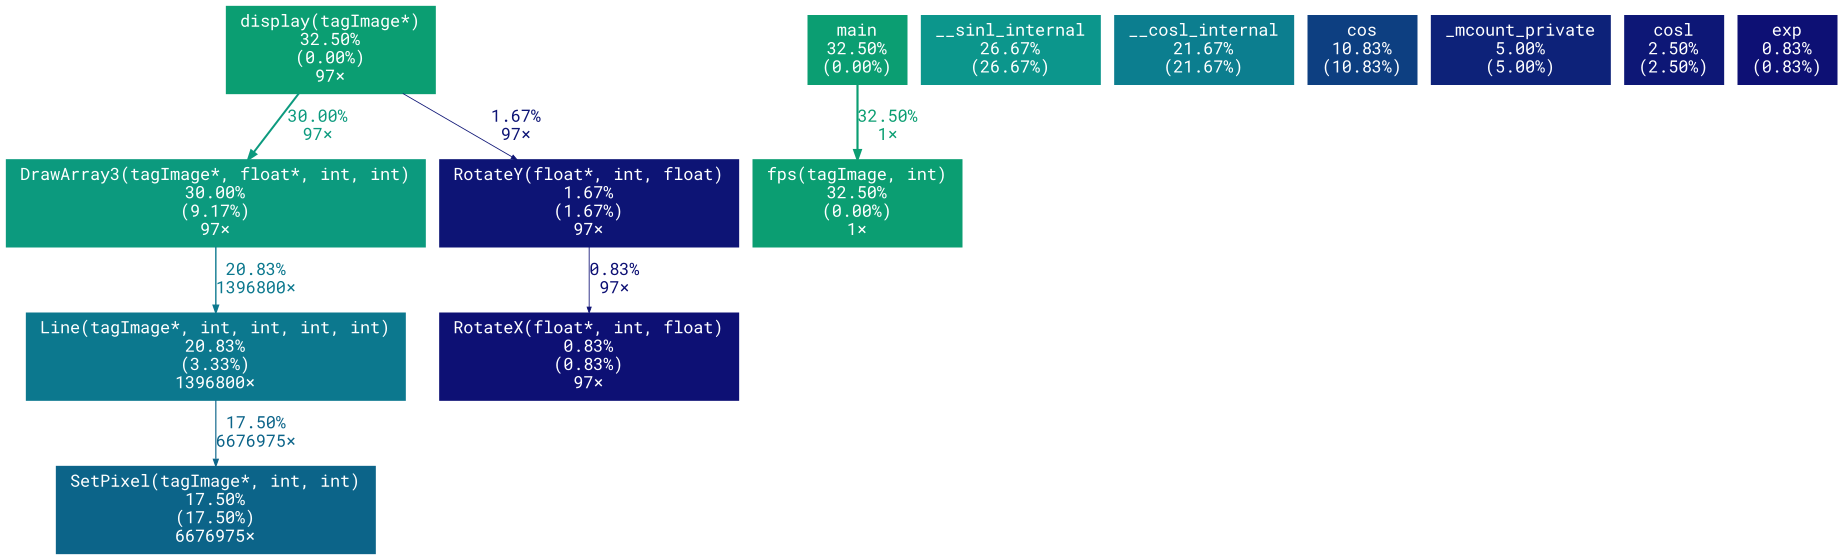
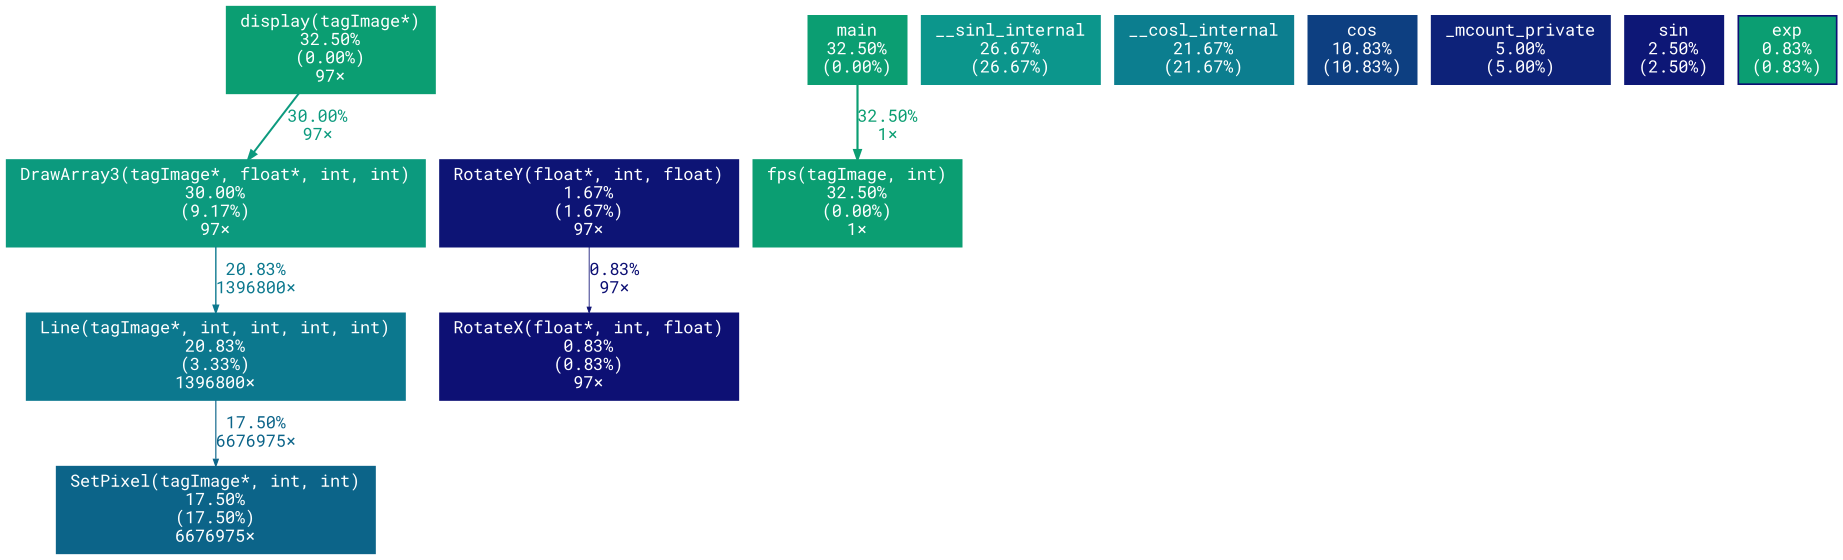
node "cosl 2.50% (2.50%)": label "cosl 2.50% (2.50%)" -> "sin 2.50% (2.50%)"
node "exp 0.83% (0.83%)": fillcolor #0d1074 -> #0b9e72
edge "display(tagImage*) 32.50% (0.00%) 97×" -> "RotateY(float*, int, float) 1.67% (1.67%) 97×": removed, label "1.67% 97×"
